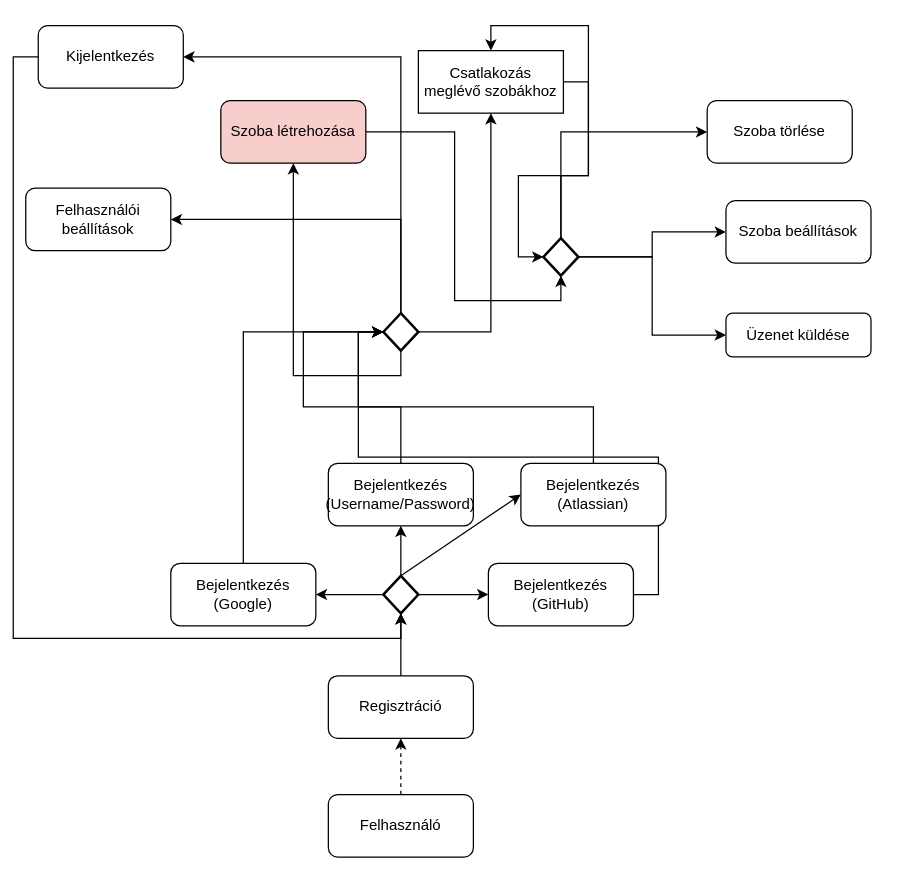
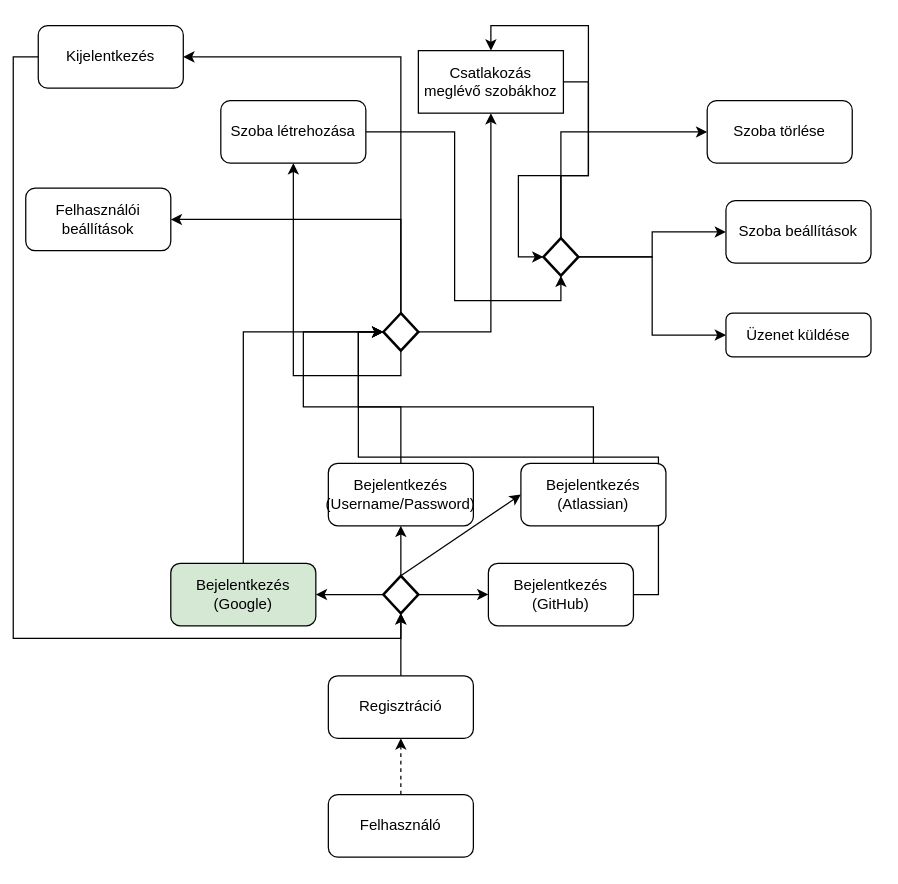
node "Szoba létrehozása": fillcolor #f8cecc -> #ffffff
node "Bejelentkezés (Google)": fillcolor #ffffff -> #d5e8d4
